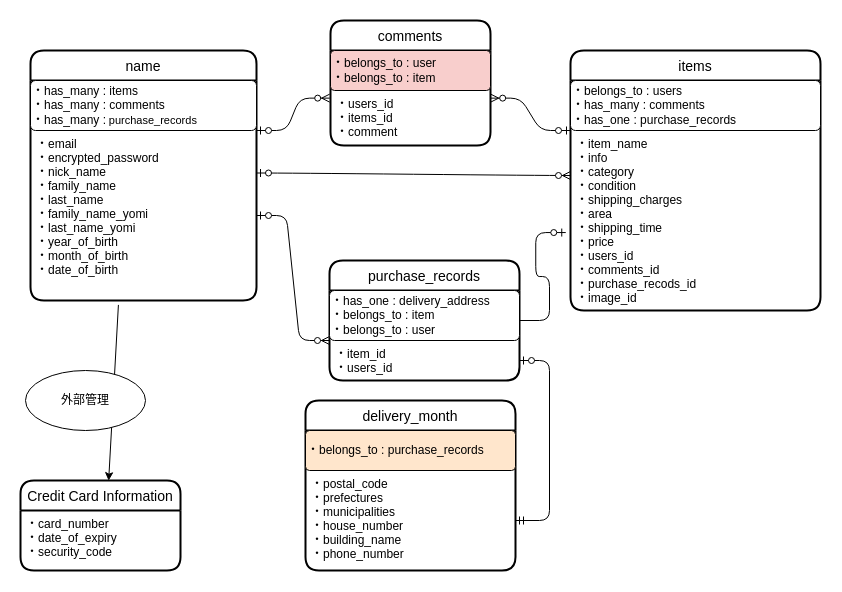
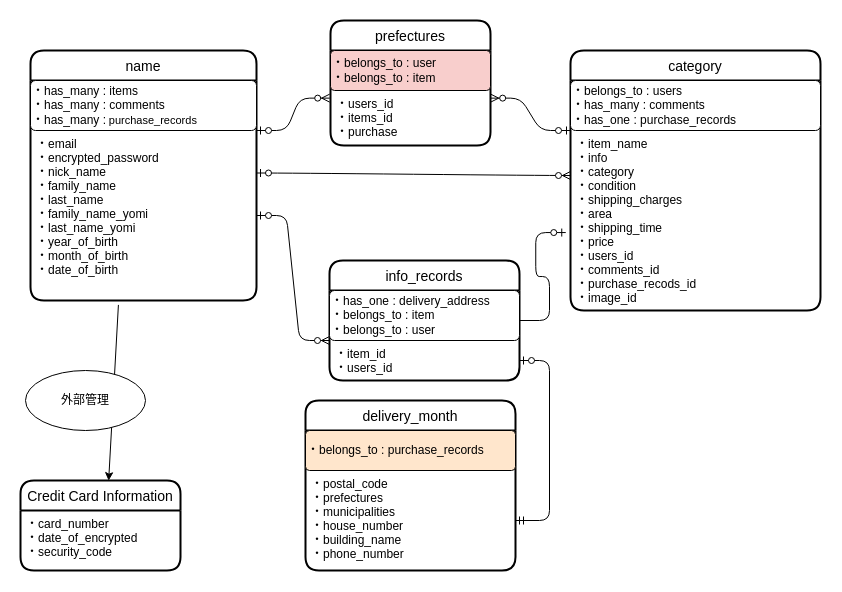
node "comments": label "comments" -> "prefectures"
node "items": label "items" -> "category"
node "・users_id ・items_id ・comment": label "・users_id ・items_id ・comment" -> "・users_id ・items_id ・purchase"
node "purchase_records": label "purchase_records" -> "info_records"
node "・card_number ・date_of_expiry ・security_code": label "・card_number ・date_of_expiry ・security_code" -> "・card_number ・date_of_encrypted ・security_code"
